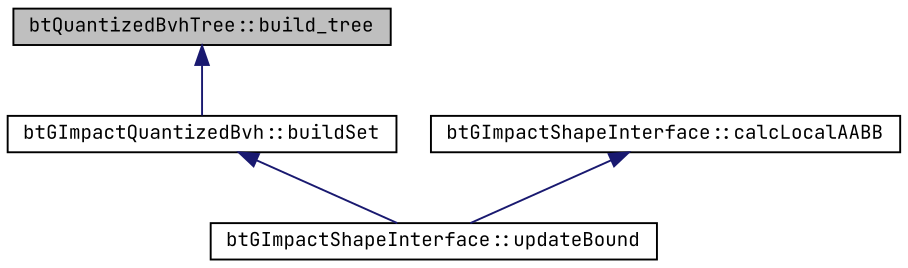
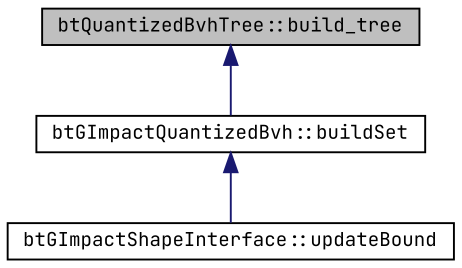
node "btGImpactShapeInterface::calcLocalAABB": removed
